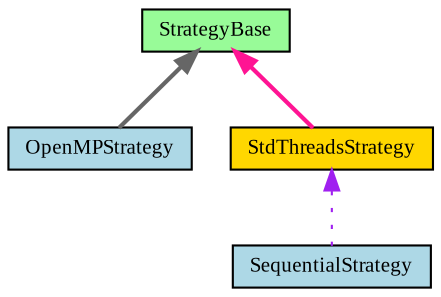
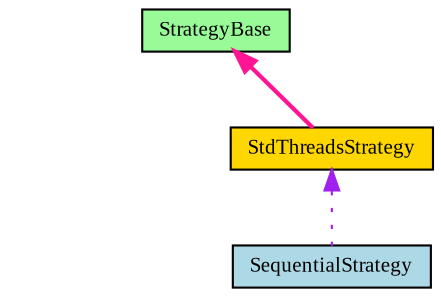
node "OpenMPStrategy": removed
